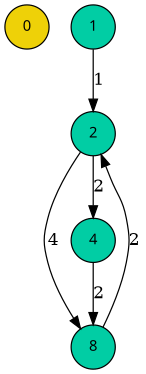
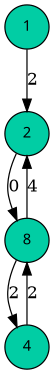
node "0": removed
edge "1" -> "2": label "1" -> "2"
edge "2" -> "4": now "8" -> "4"
edge "2" -> "8": label "4" -> "0"
edge "8" -> "2": label "2" -> "4"
